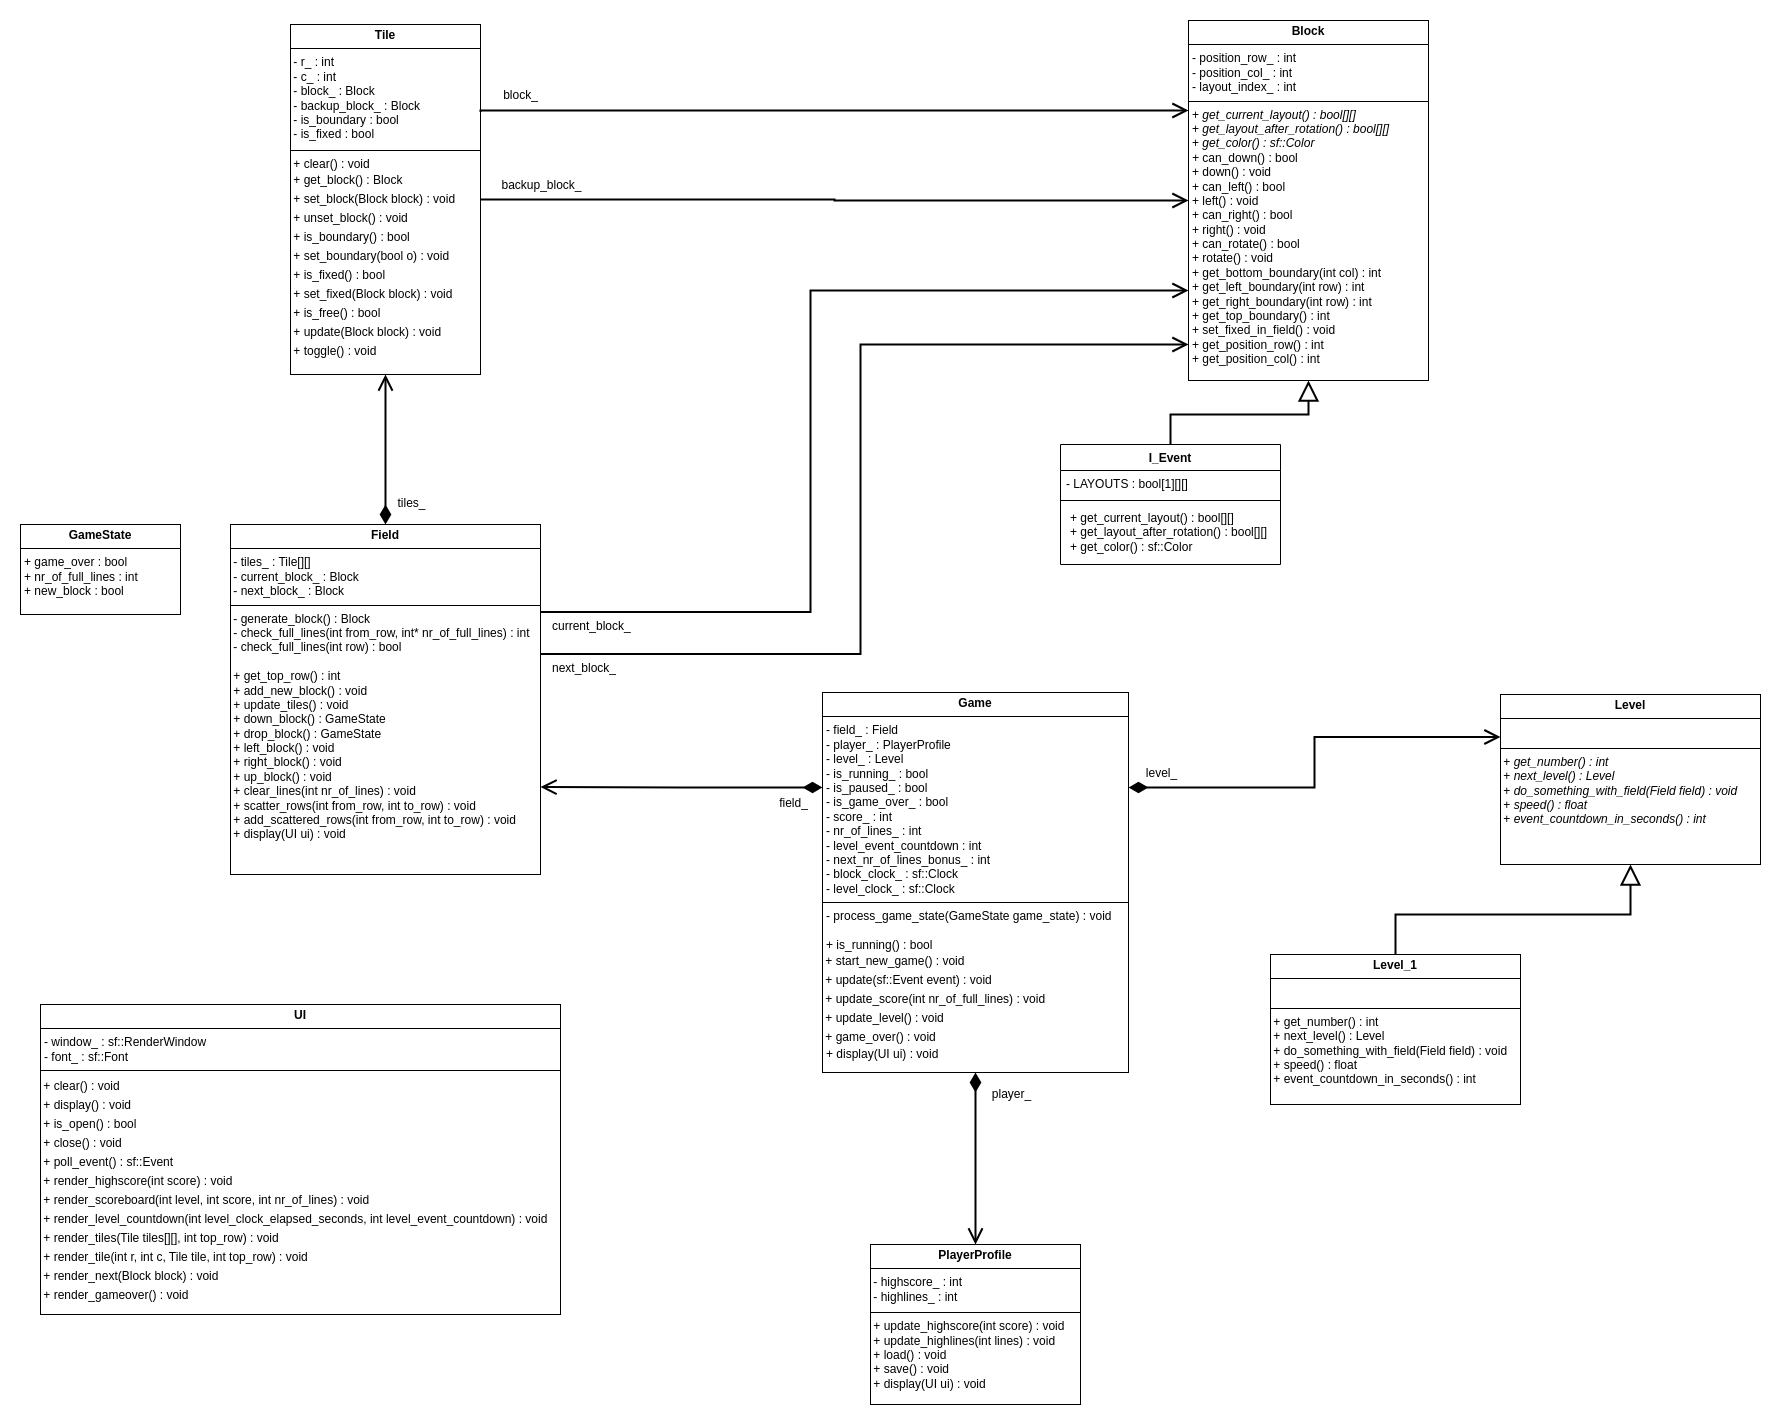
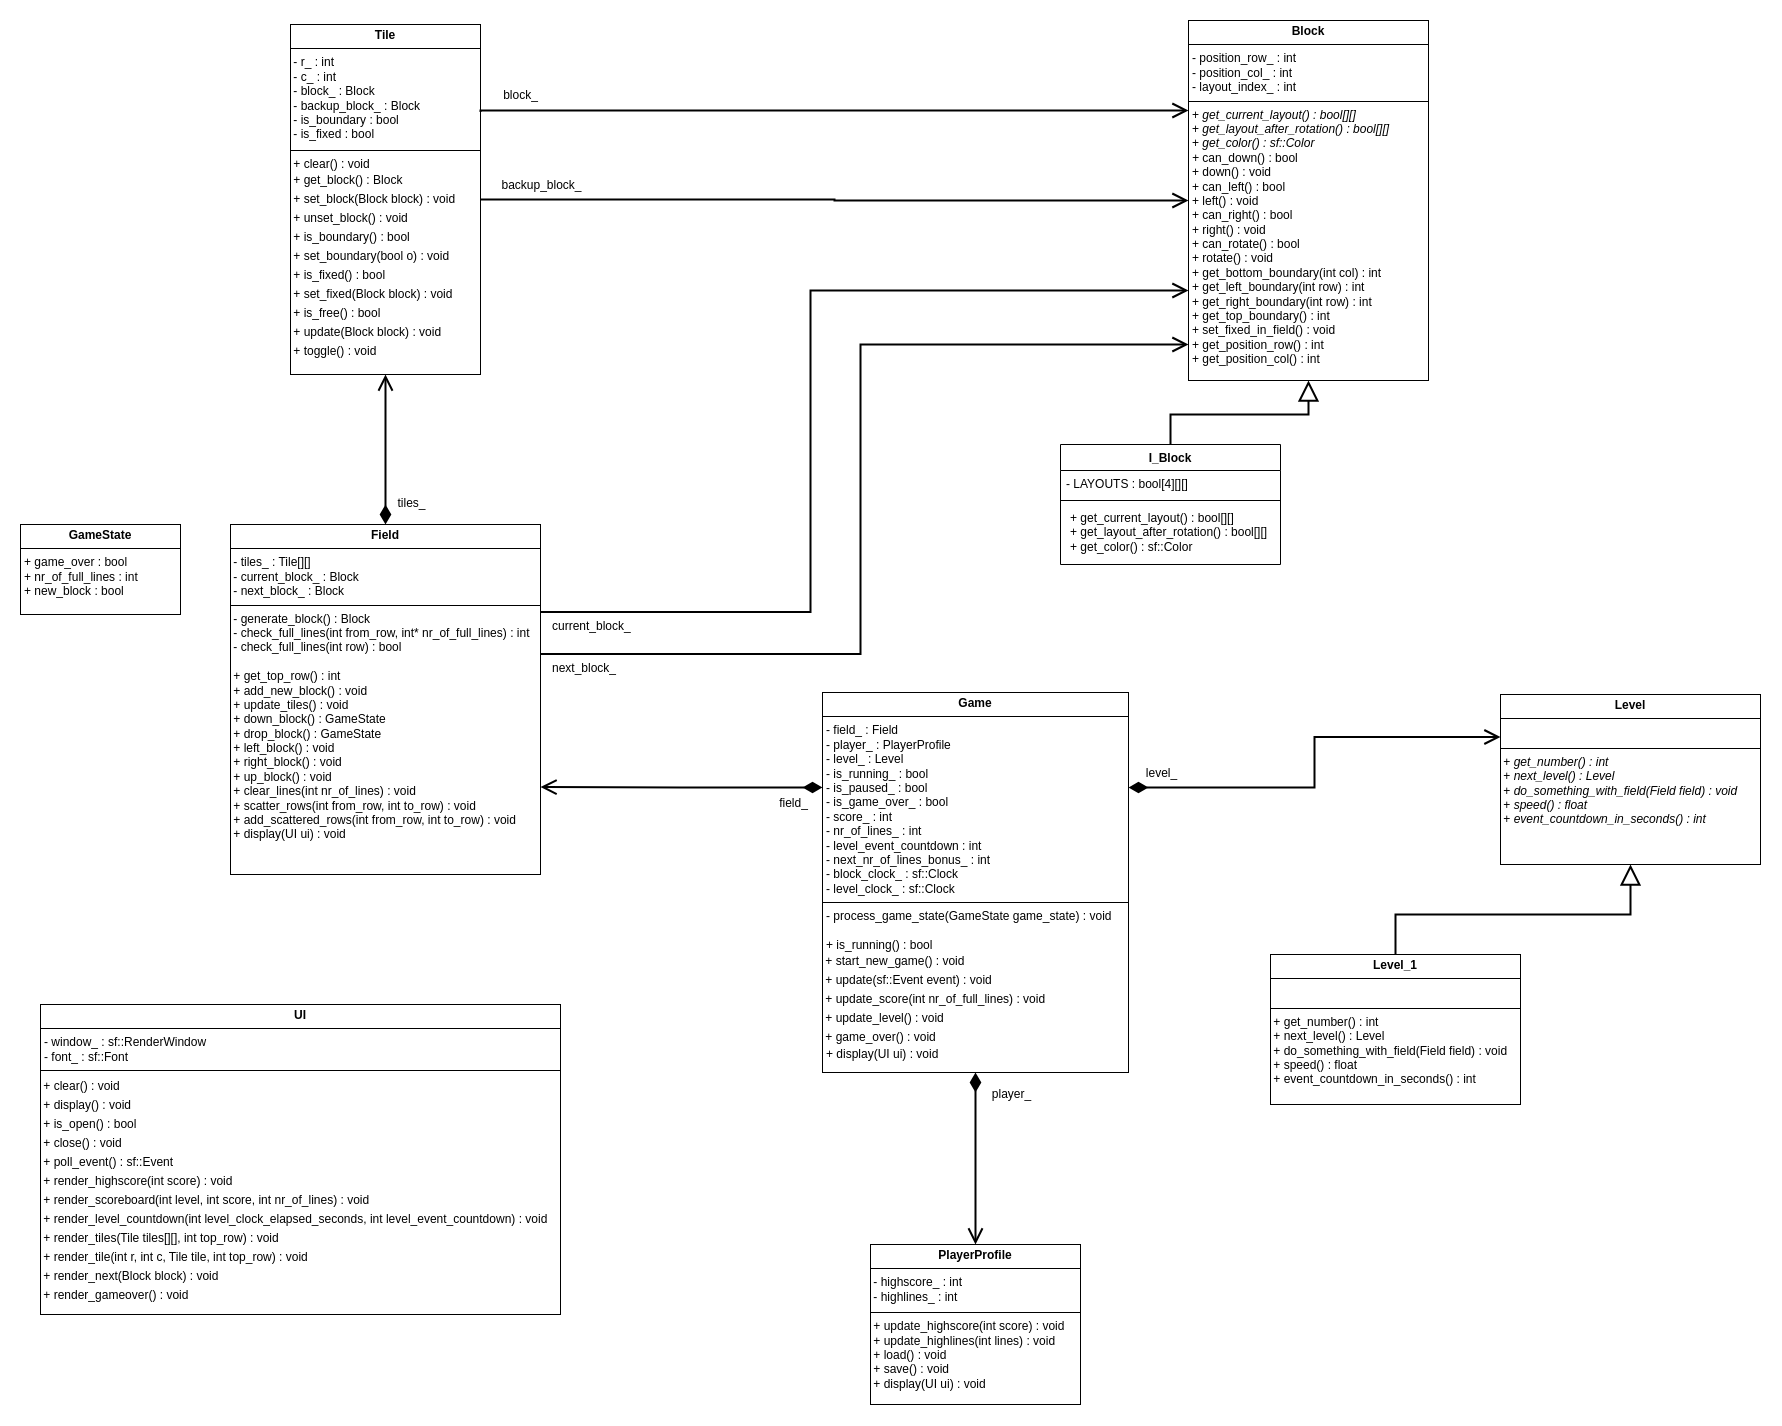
node "I_Event": label "I_Event" -> "I_Block"
node "- LAYOUTS : bool[1][][]": label "- LAYOUTS : bool[1][][]" -> "- LAYOUTS : bool[4][][]"
